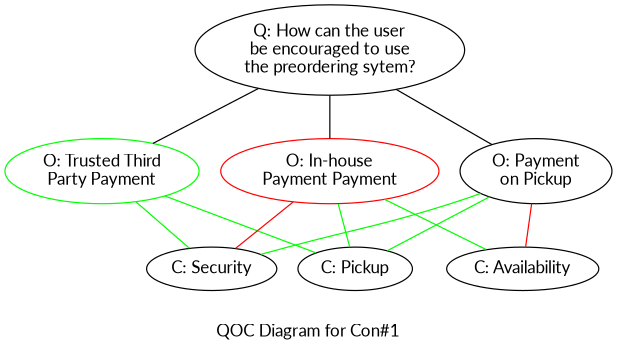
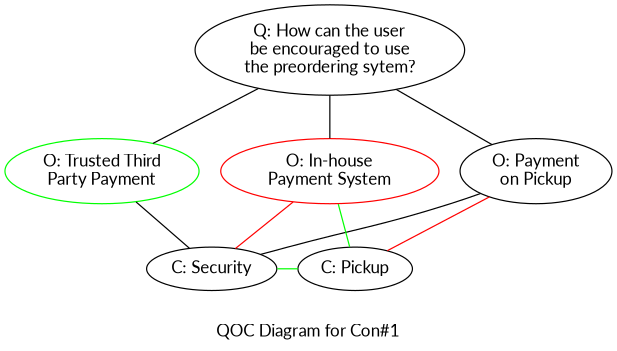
node "O: In-house Payment Payment": label "O: In-house Payment Payment" -> "O: In-house Payment System"
edge "O: Payment on Pickup" -- "C: Pickup": color green -> red
edge "O: Trusted Third Party Payment" -- "C: Pickup": now "C: Security" -- "C: Pickup"
edge "O: Trusted Third Party Payment" -- "C: Security": color green -> black
edge "O: Payment on Pickup" -- "C: Security": color green -> black
node "C: Availability": removed
